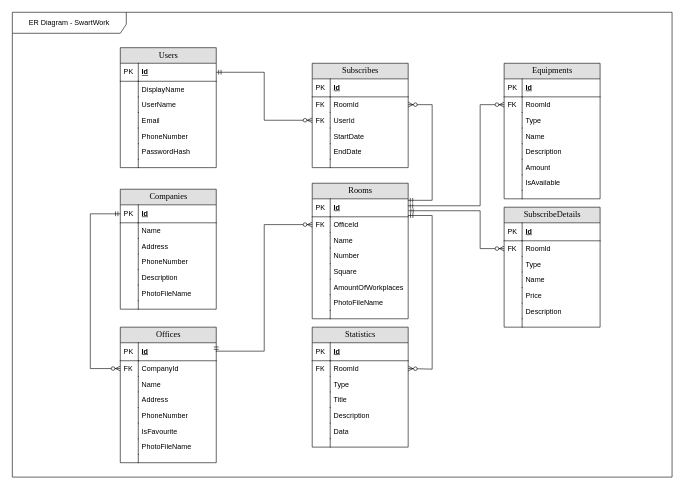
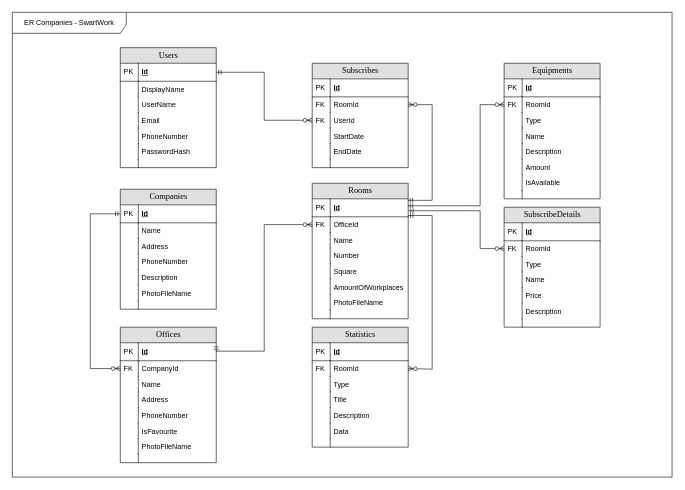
node "ER Diagram - SwartWork": label "ER Diagram - SwartWork" -> "ER Companies - SwartWork"
